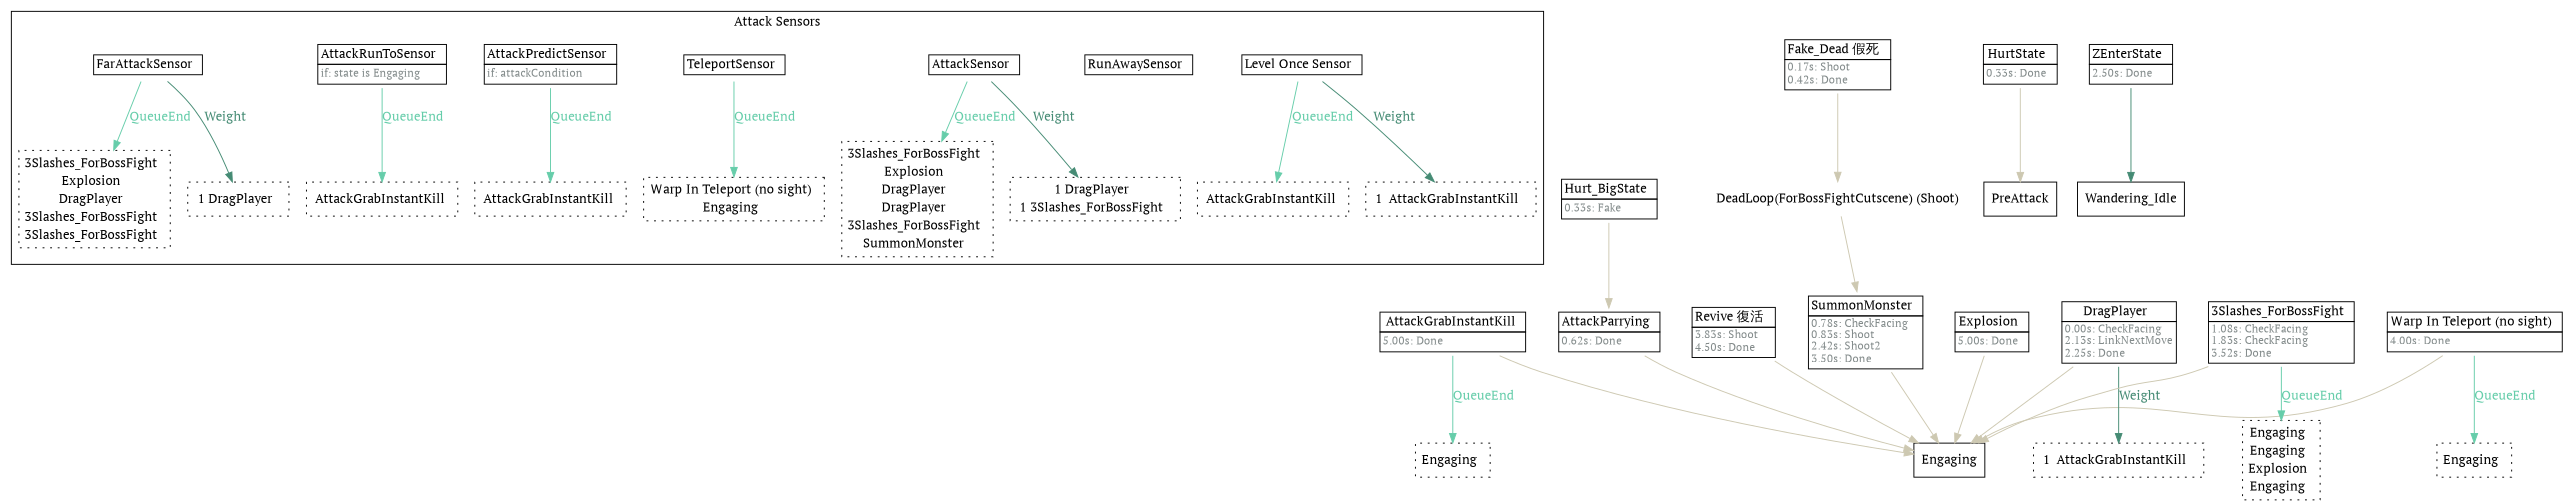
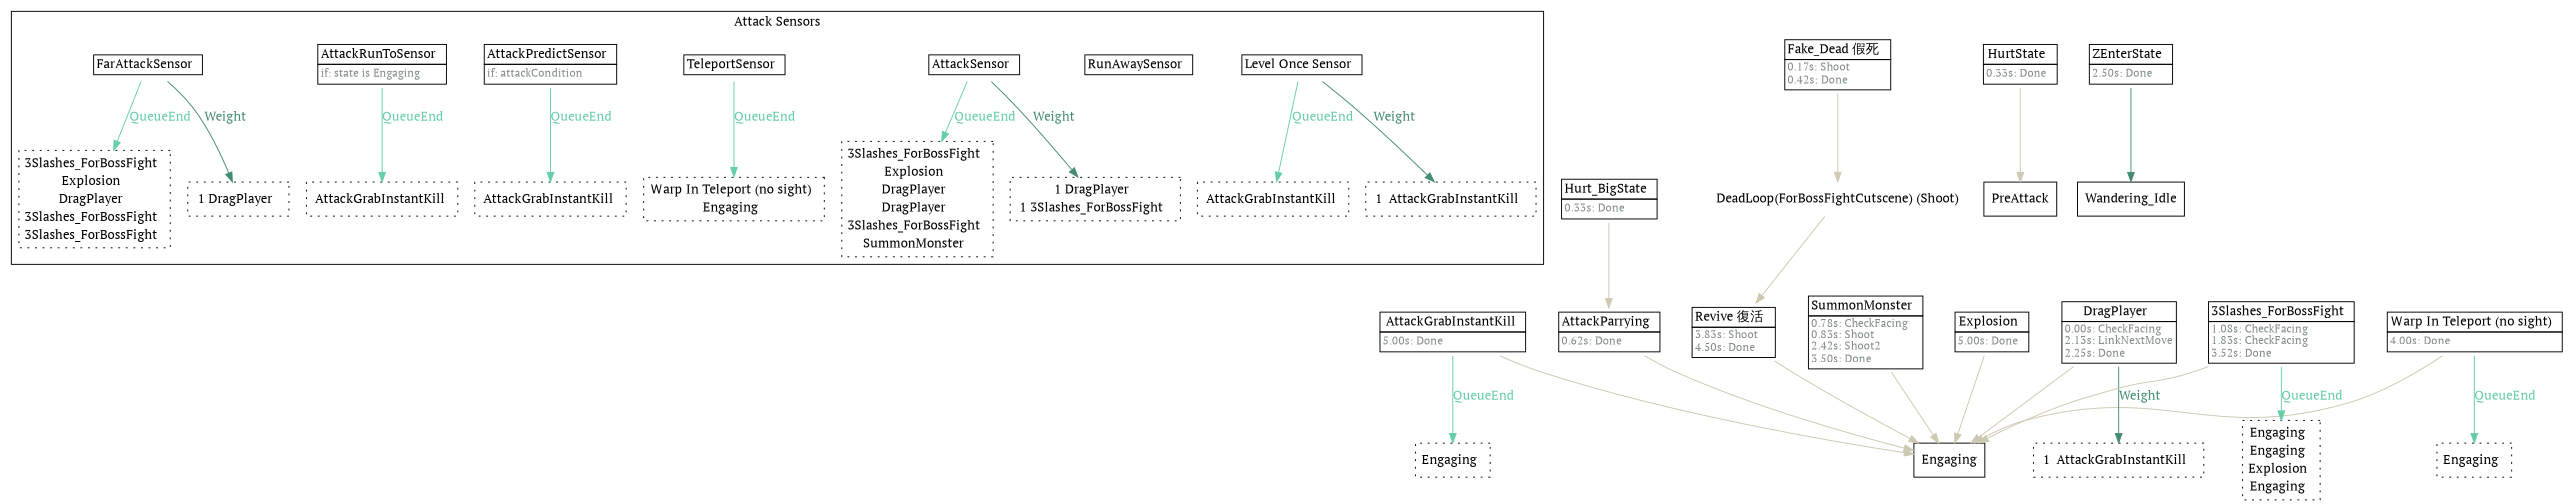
node "Hurt_BigState": text "0.33s: Fake" -> "0.33s: Done"
edge "DeadLoop(ForBossFightCutscene) (Shoot)" -> "SummonMonster": now "DeadLoop(ForBossFightCutscene) (Shoot)" -> "Revive 復活"
